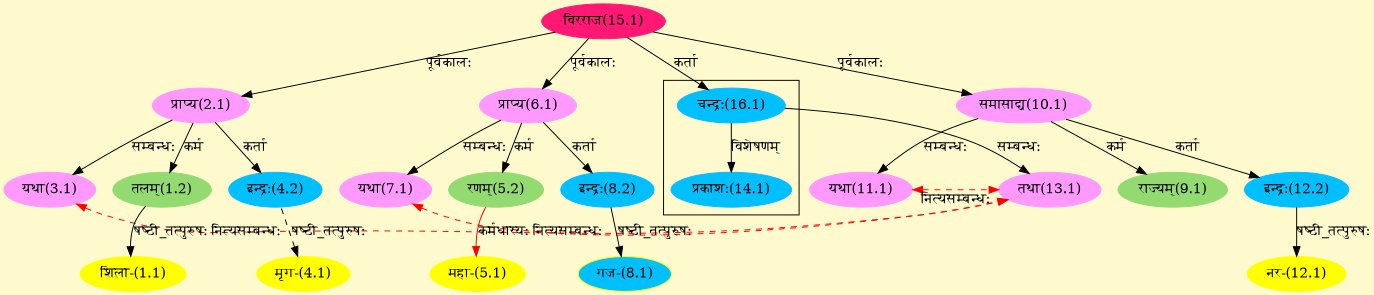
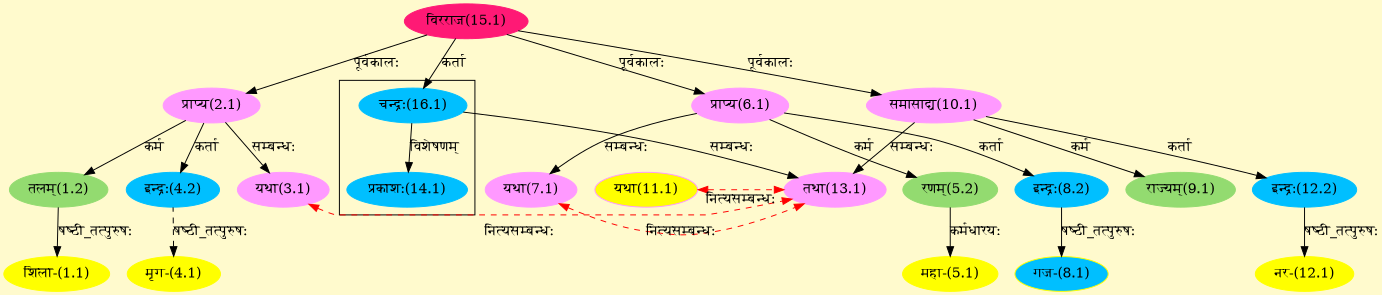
edge "समासाद्य(10.1)" -> "यथा(11.1)": now "समासाद्य(10.1)" -> "तथा(13.1)"
node "यथा(11.1)": fillcolor #ff99ff -> #ffff00
edge "रणम्(5.2)" -> "महा-(5.1)": color red -> black
